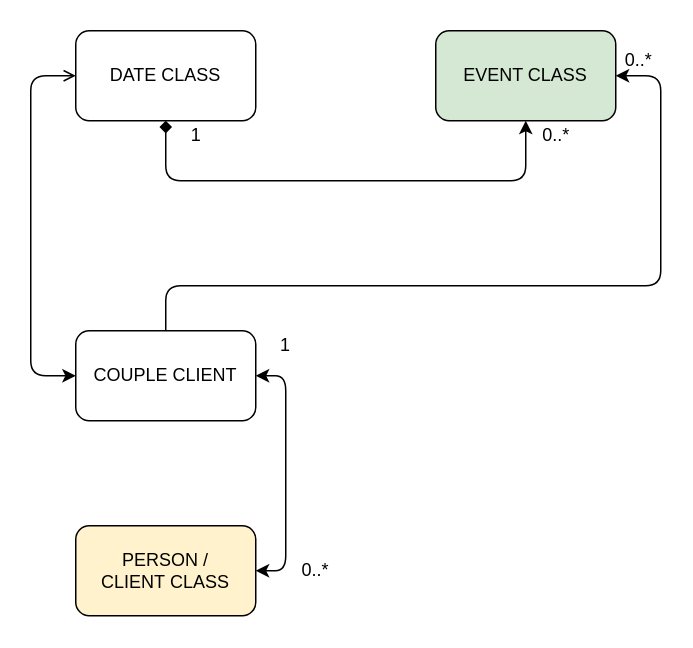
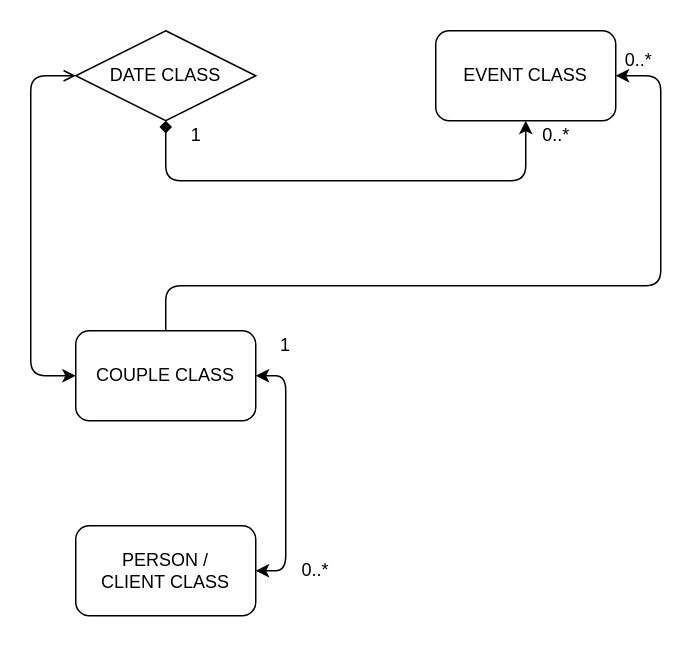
node "DATE CLASS": shape rounded rectangle -> diamond
node "EVENT CLASS": fillcolor #d5e8d4 -> #ffffff
node "COUPLE CLIENT": label "COUPLE CLIENT" -> "COUPLE CLASS"
node "PERSON / CLIENT CLASS": fillcolor #fff2cc -> #ffffff
